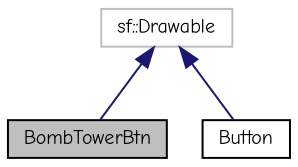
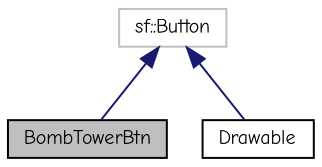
node "sf::Drawable": label "sf::Drawable" -> "sf::Button"
node "Button": label "Button" -> "Drawable"
